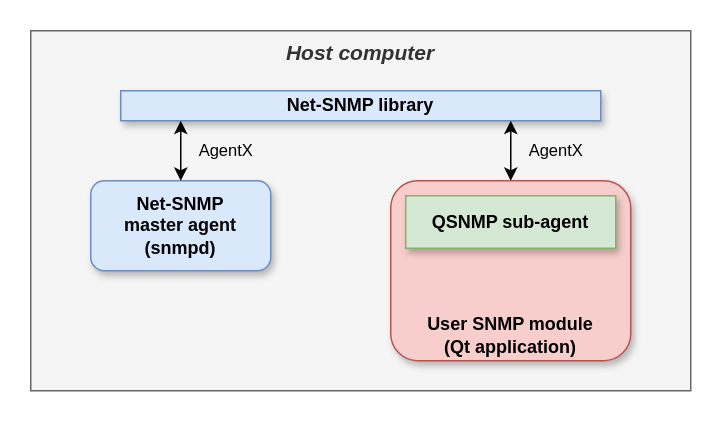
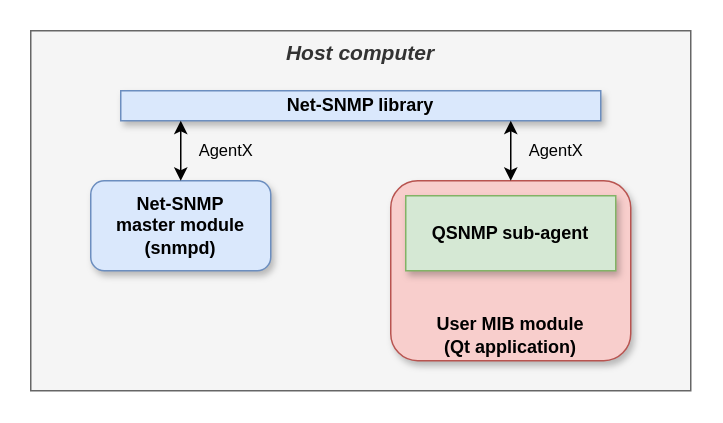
node "QSNMP sub-agent": size 210x53 -> 210x75
node "Net-SNMP master agent (snmpd)": label "Net-SNMP master agent (snmpd)" -> "Net-SNMP master module (snmpd)"
node "User SNMP module (Qt application)": label "User SNMP module (Qt application)" -> "User MIB module (Qt application)"
